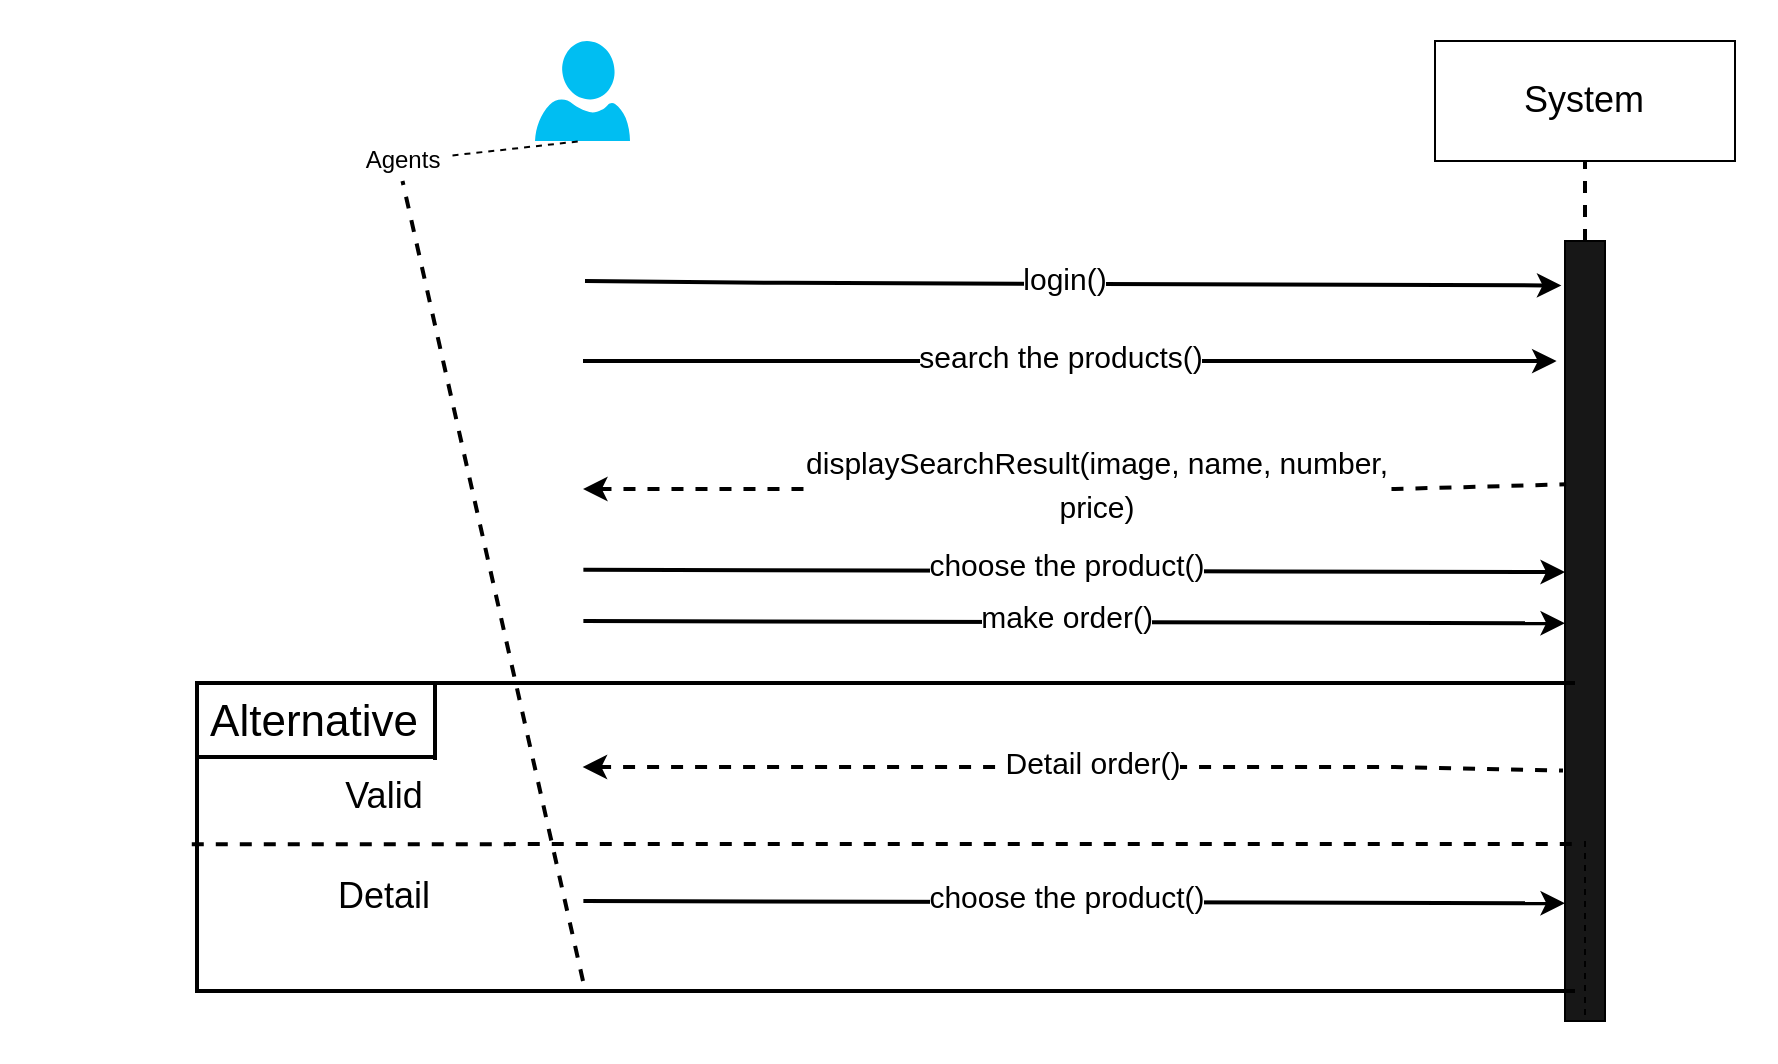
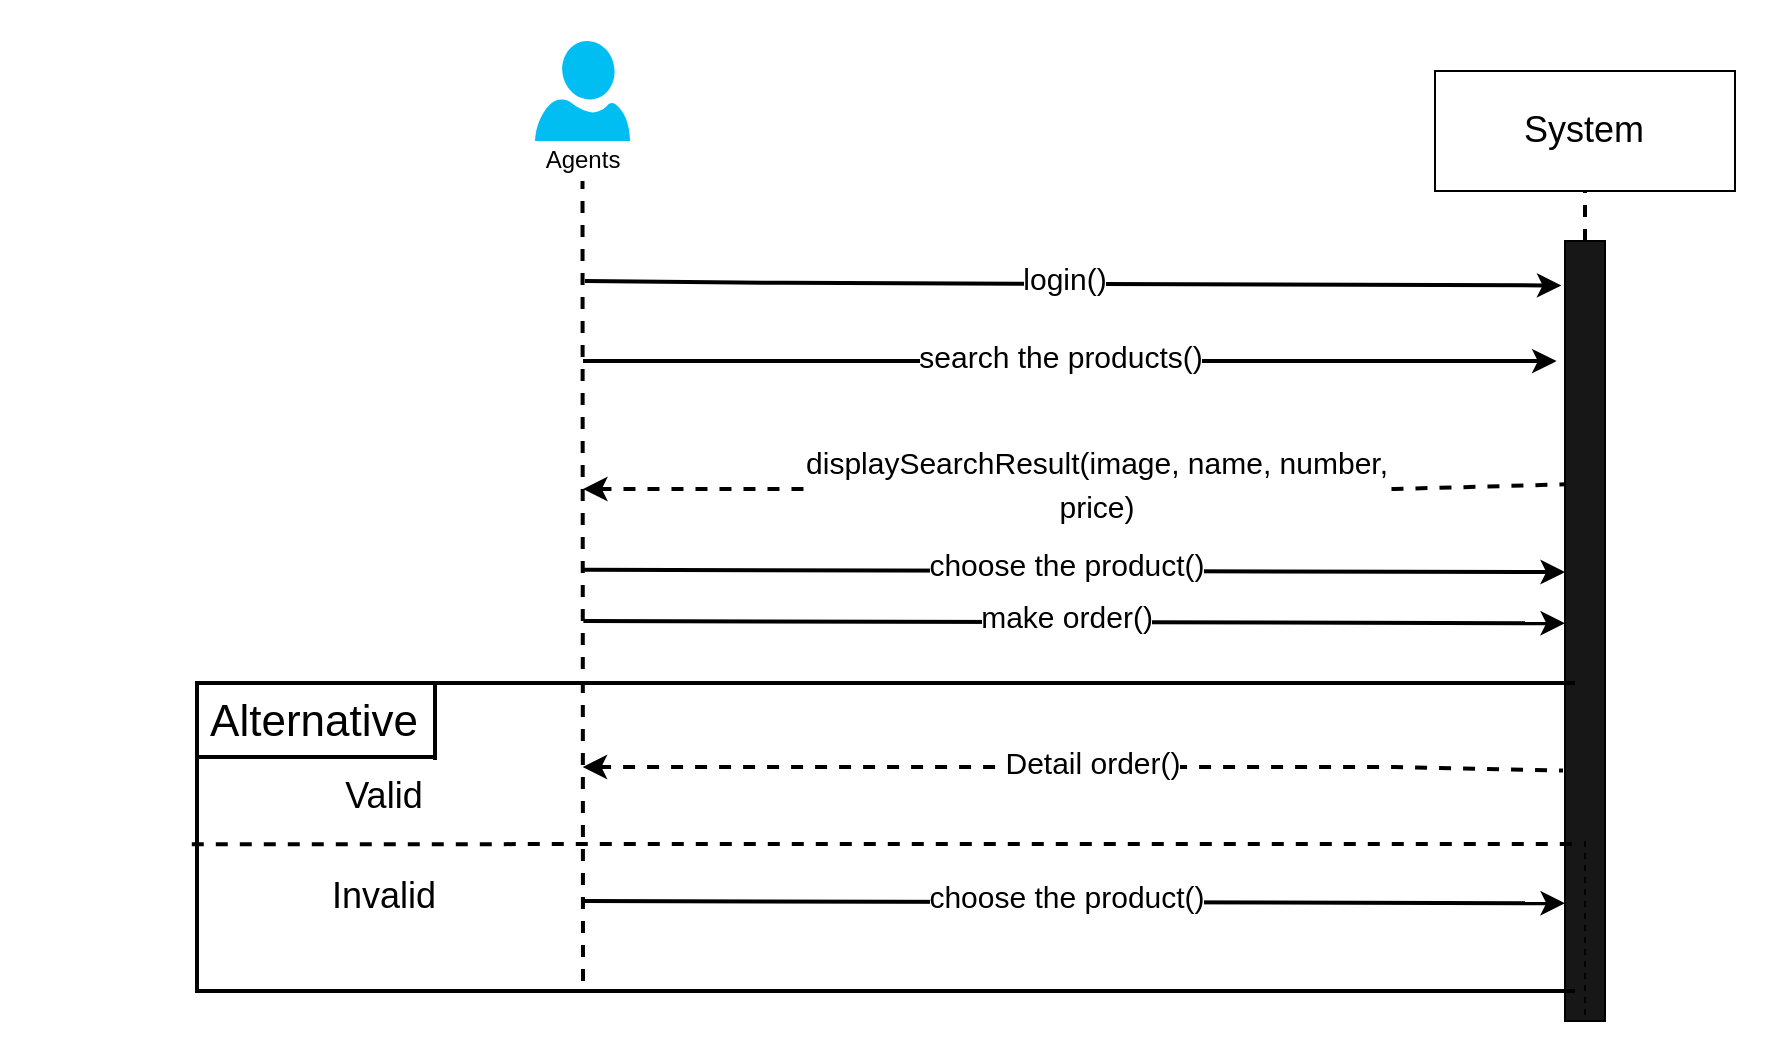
node "System": moved (1585, 101) -> (1585, 131)
node "Agents": moved (403, 161) -> (583, 161)
node "Detail": label "Detail" -> "Invalid"
